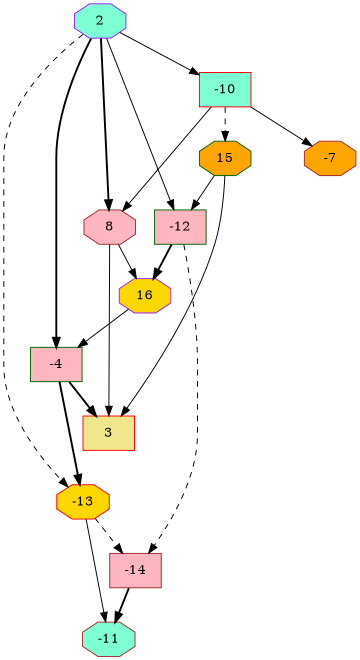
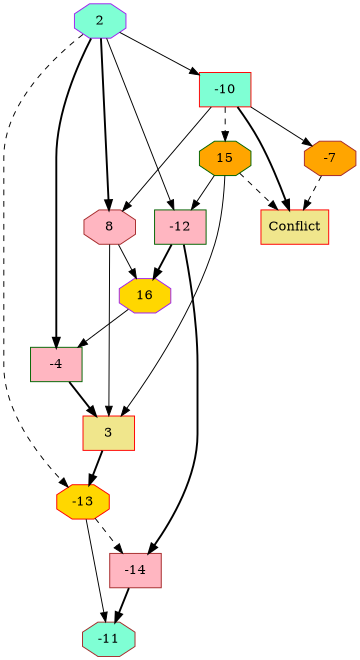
node "Conflict": added
edge "-12" -> "-14": style dashed -> bold
edge "-4" -> "-13": now "3" -> "-13"
